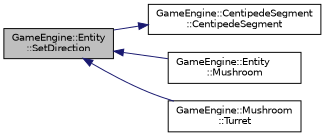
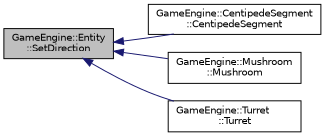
edge "GameEngine::Entity ::SetDirection" -> "GameEngine::CentipedeSegment ::CentipedeSegment": reversed
node "GameEngine::Entity ::Mushroom": label "GameEngine::Entity ::Mushroom" -> "GameEngine::Mushroom ::Mushroom"
node "GameEngine::Mushroom ::Turret": label "GameEngine::Mushroom ::Turret" -> "GameEngine::Turret ::Turret"
